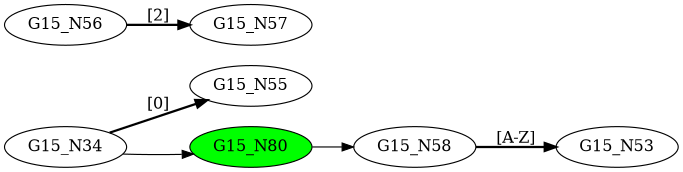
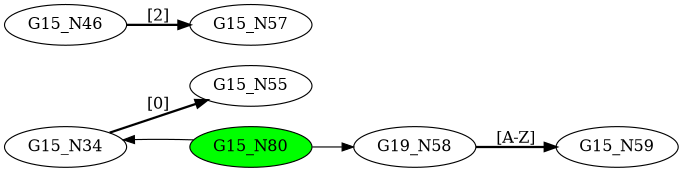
node "G15_N56": label "G15_N56" -> "G15_N46"
node "G15_N58": label "G15_N58" -> "G19_N58"
node "G15_N53": label "G15_N53" -> "G15_N59"
edge "G15_N34" -> "G15_N80": reversed
